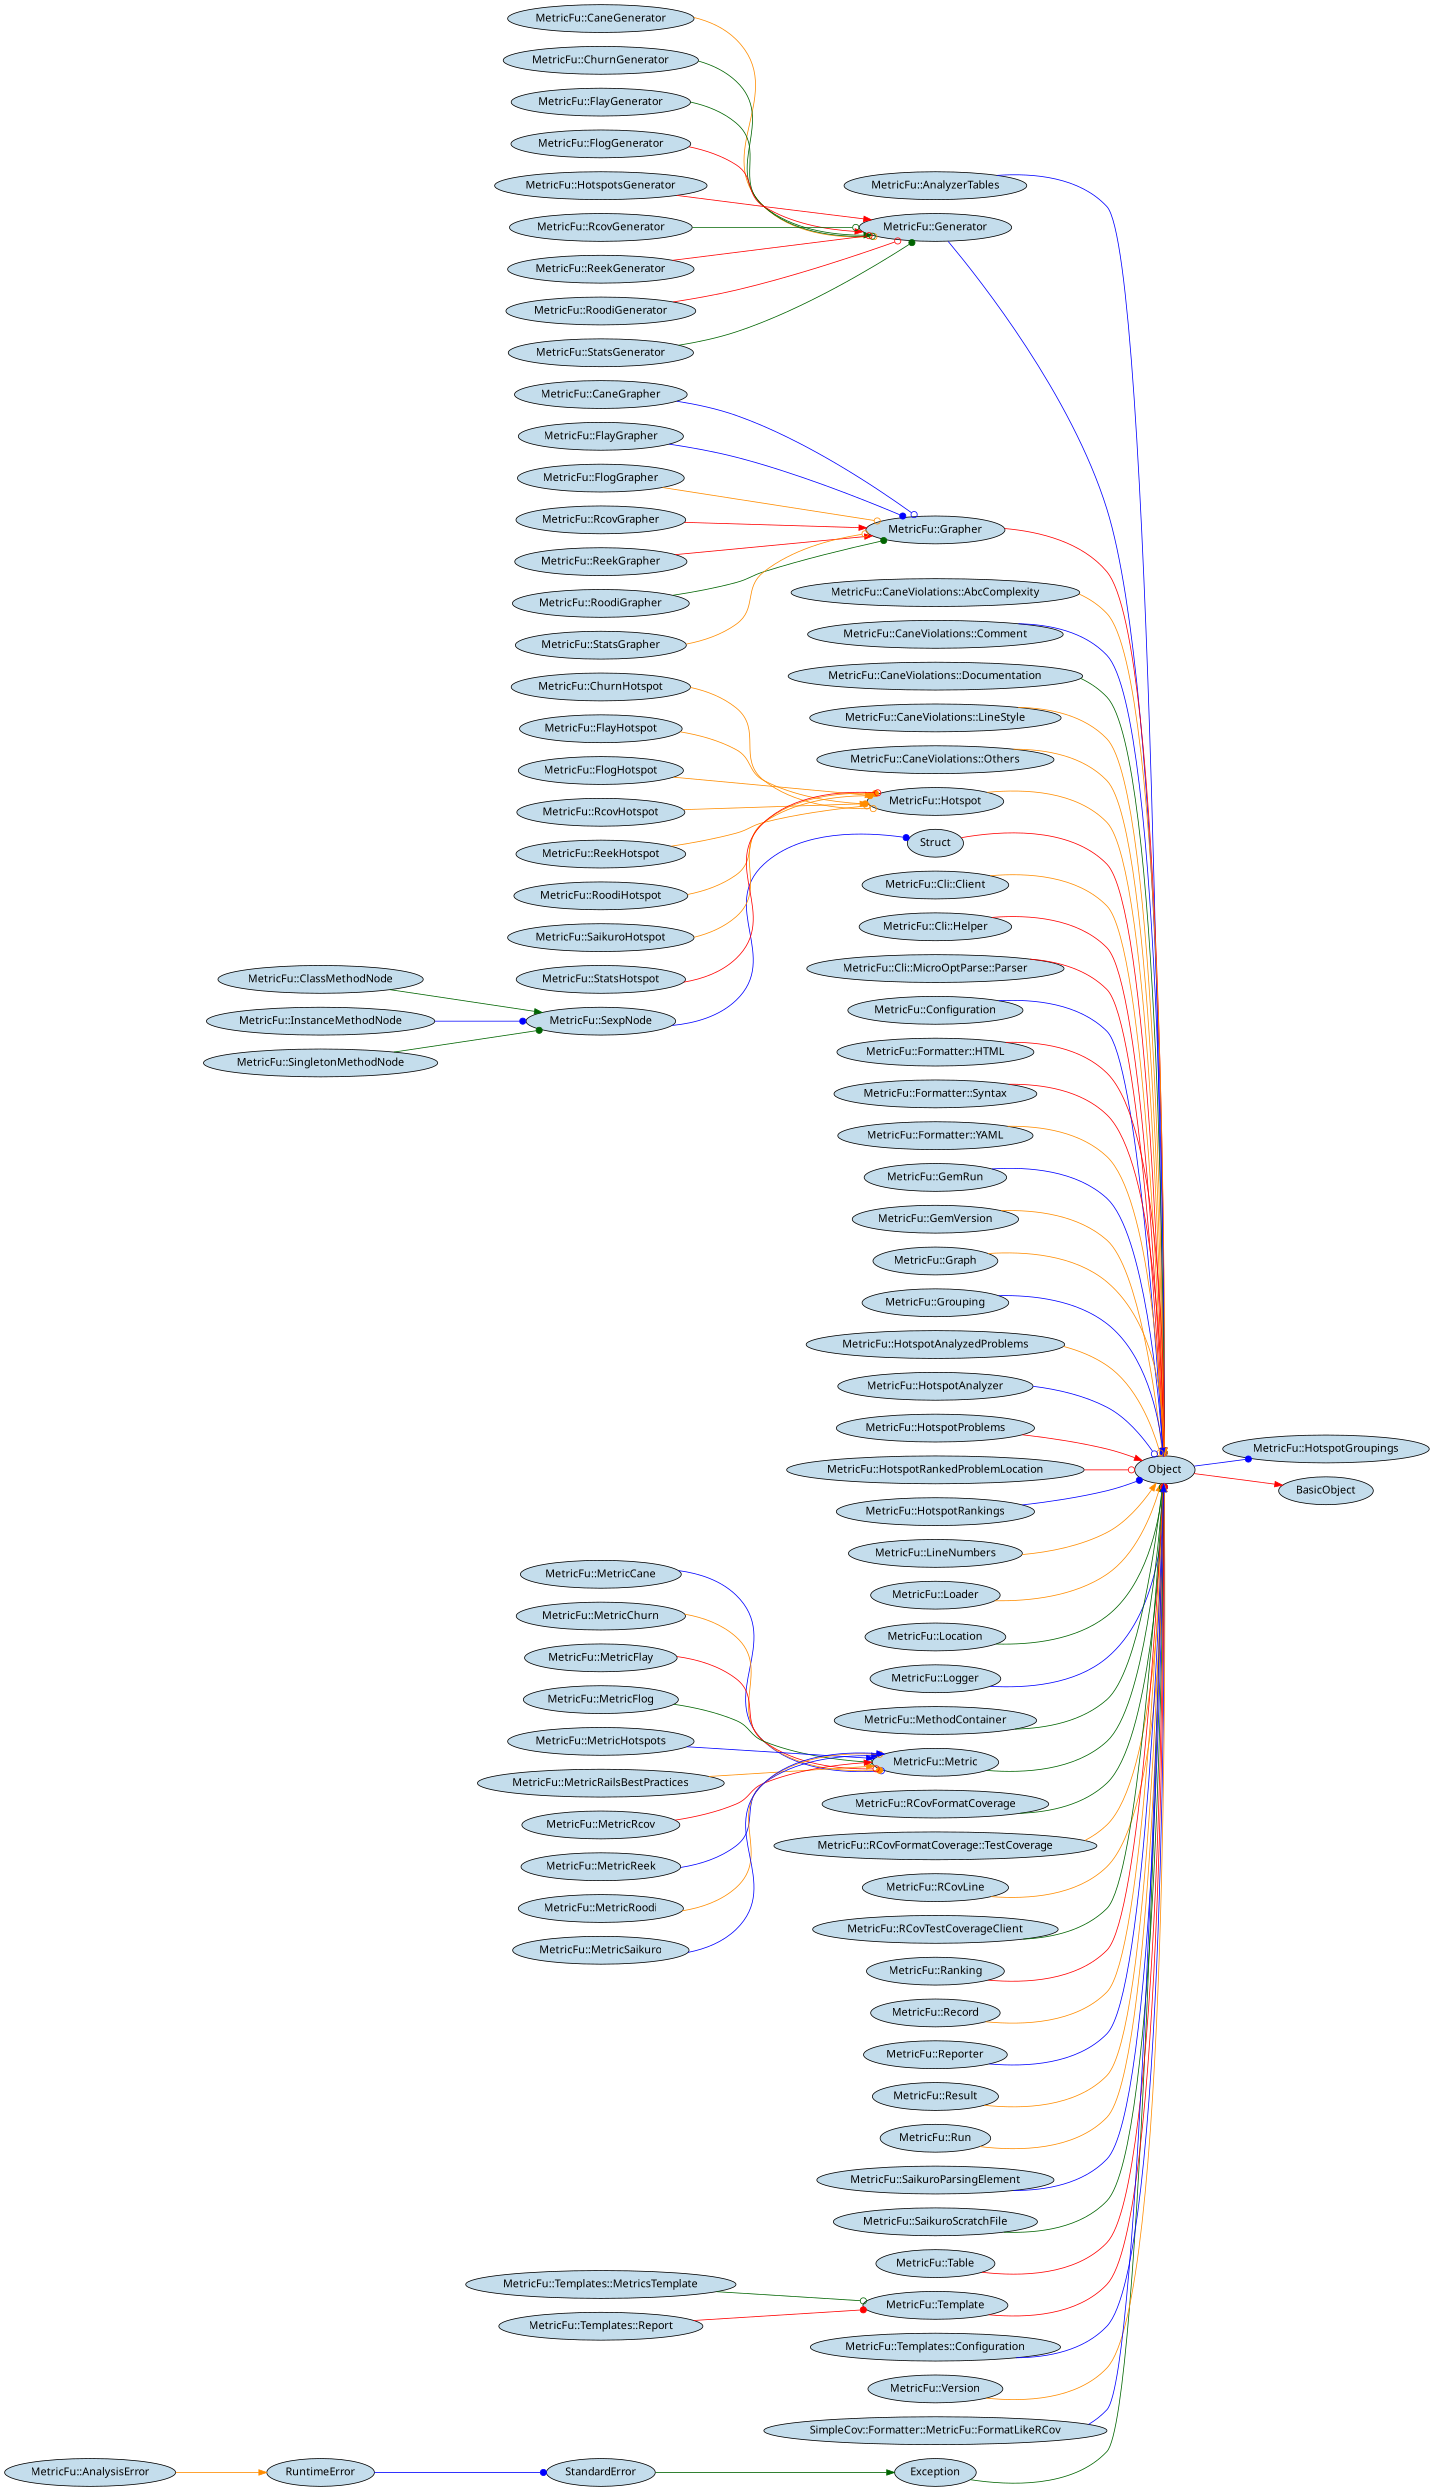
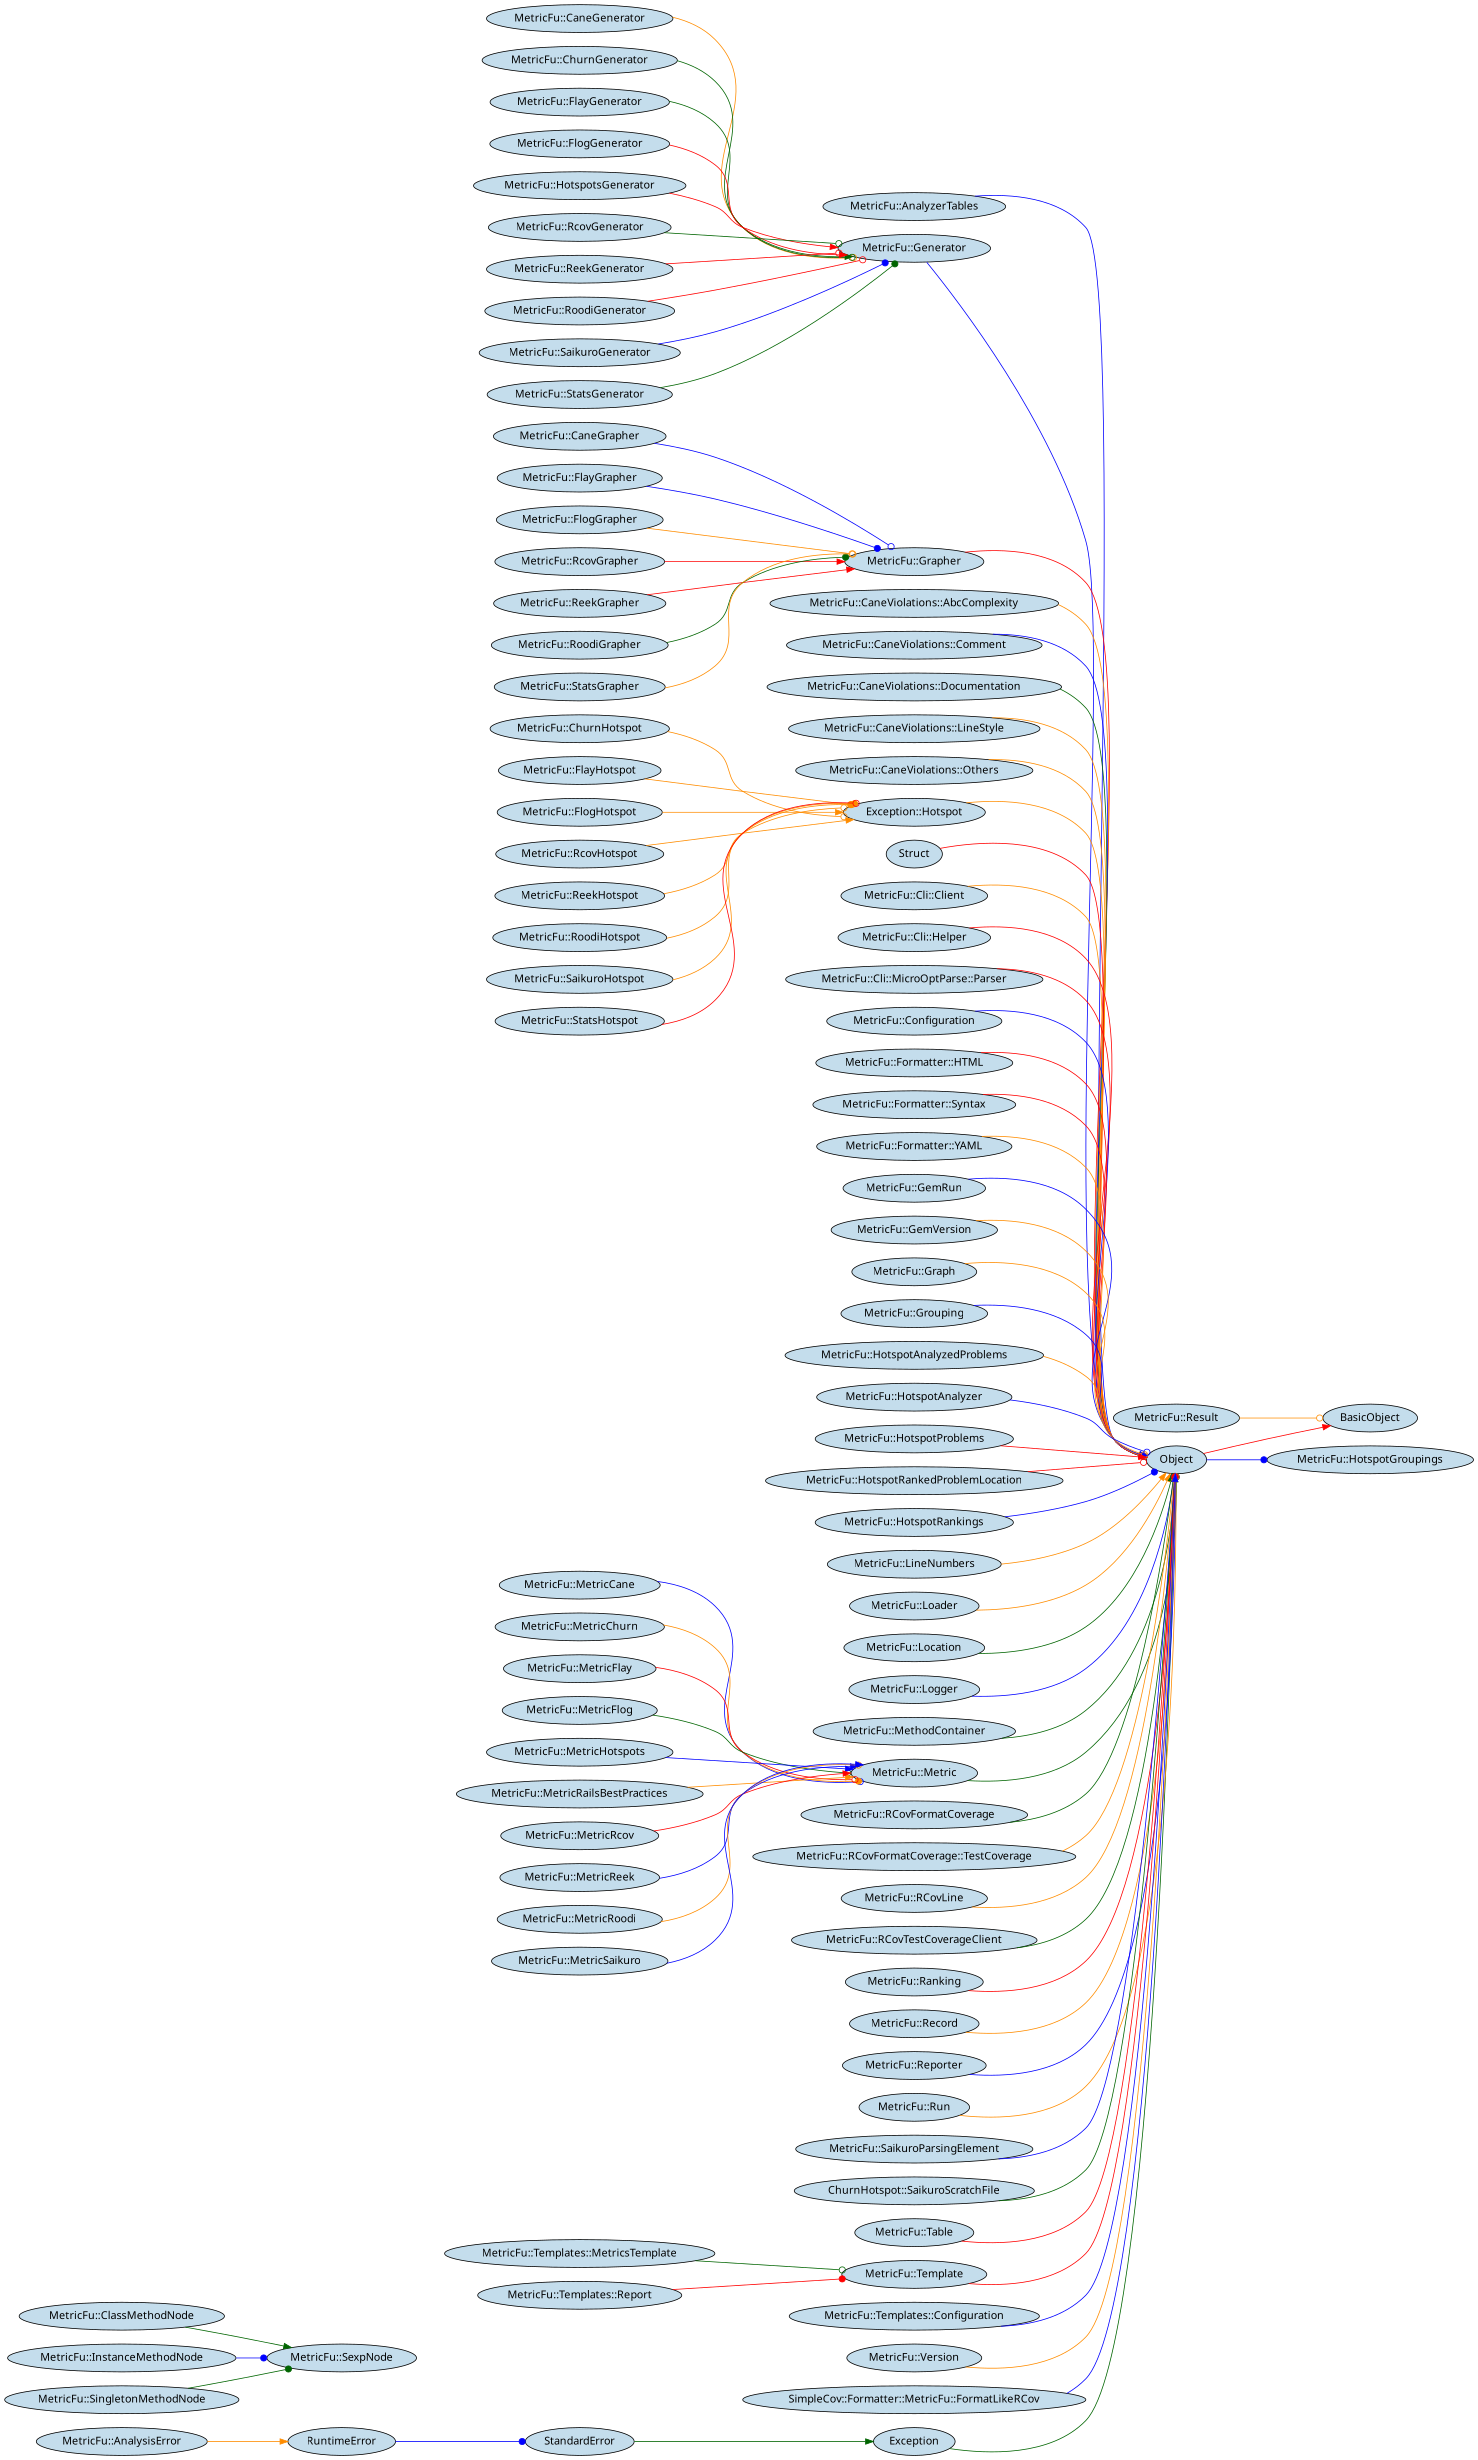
node "MetricFu::SaikuroGenerator": added
node "MetricFu::Hotspot": label "MetricFu::Hotspot" -> "Exception::Hotspot"
edge "MetricFu::SexpNode" -> "Struct": removed
edge "MetricFu::Result" -> "Object": now "MetricFu::Result" -> "BasicObject"
node "MetricFu::SaikuroScratchFile": label "MetricFu::SaikuroScratchFile" -> "ChurnHotspot::SaikuroScratchFile"
